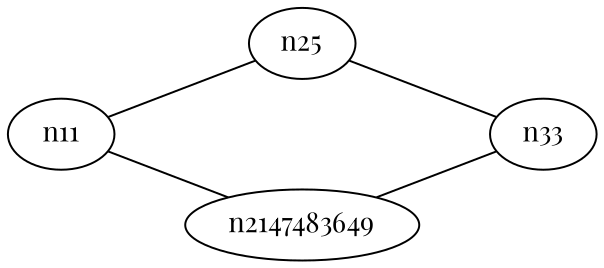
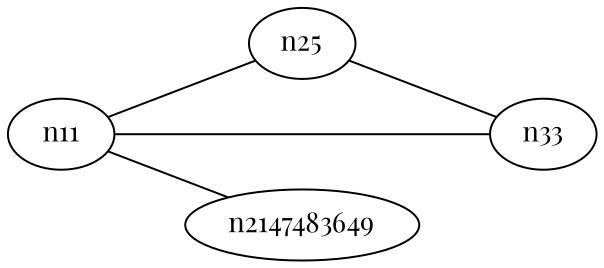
edge "n33" -- "n2147483649": now "n33" -- "n11"
